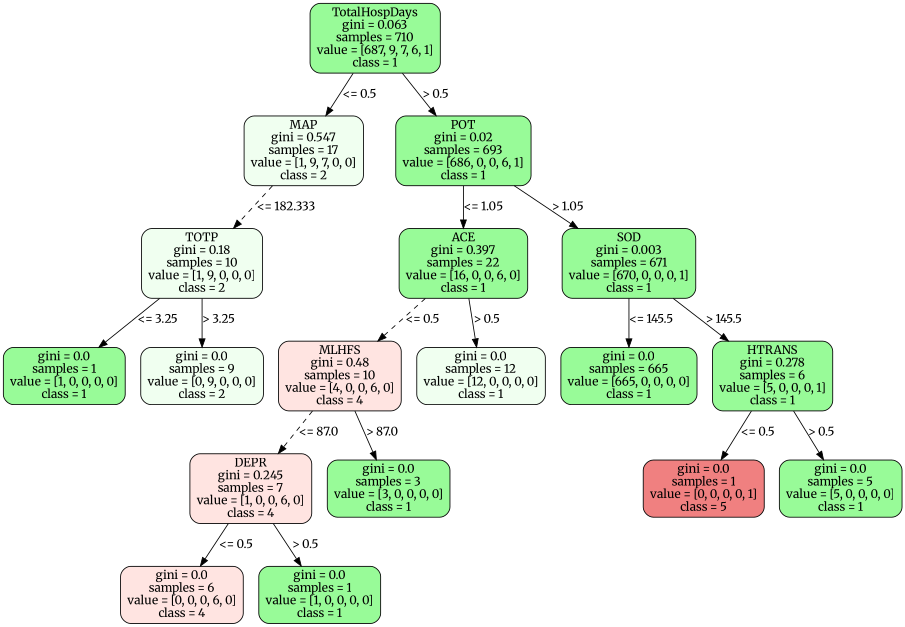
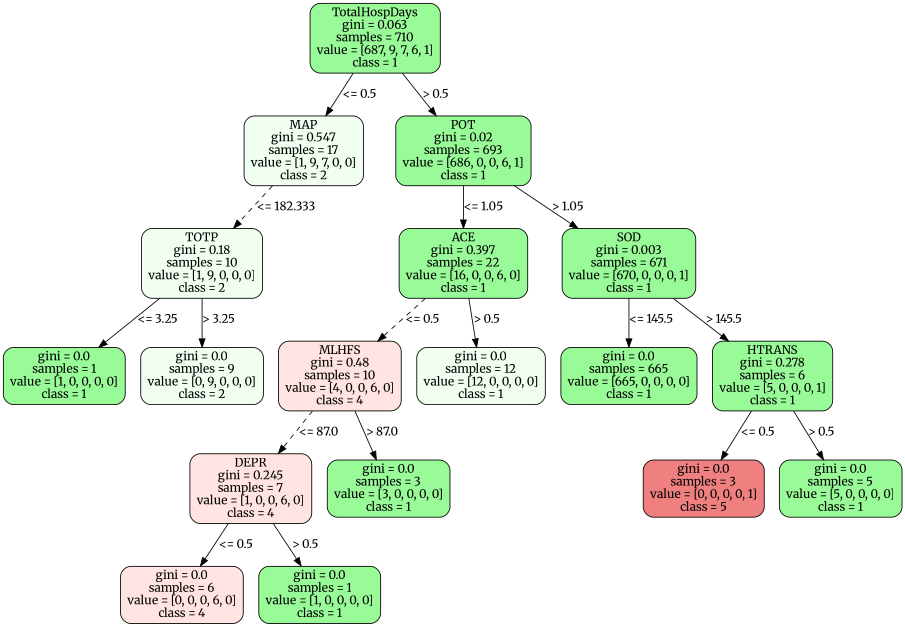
node "gini = 0.0 samples = 1 value = [0, 0, 0, 0, 1] class = 5": label "gini = 0.0 samples = 1 value = [0, 0, 0, 0, 1] class = 5" -> "gini = 0.0 samples = 3 value = [0, 0, 0, 0, 1] class = 5"
